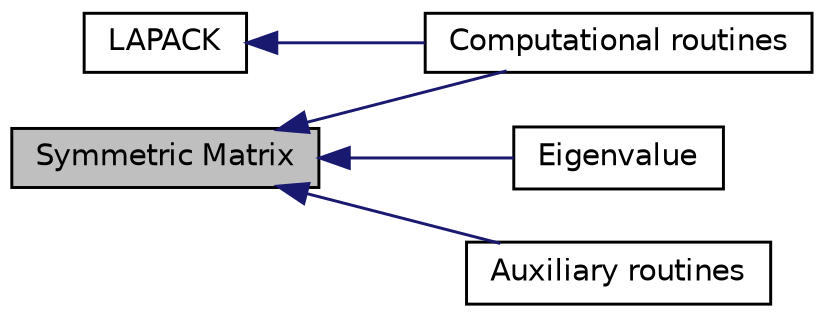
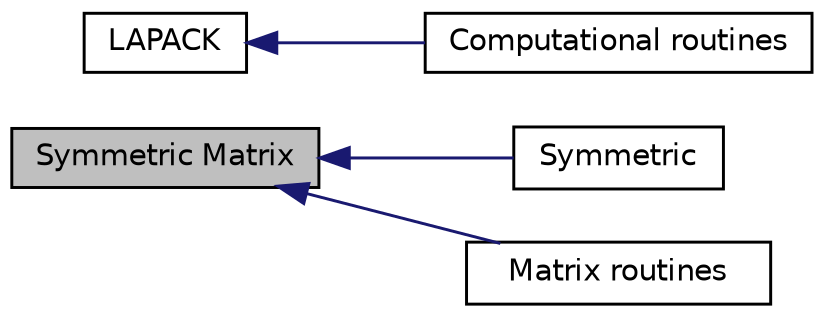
edge "Computational routines" -> "Symmetric Matrix": removed
node "Eigenvalue": label "Eigenvalue" -> "Symmetric"
node "Auxiliary routines": label "Auxiliary routines" -> "Matrix routines"
